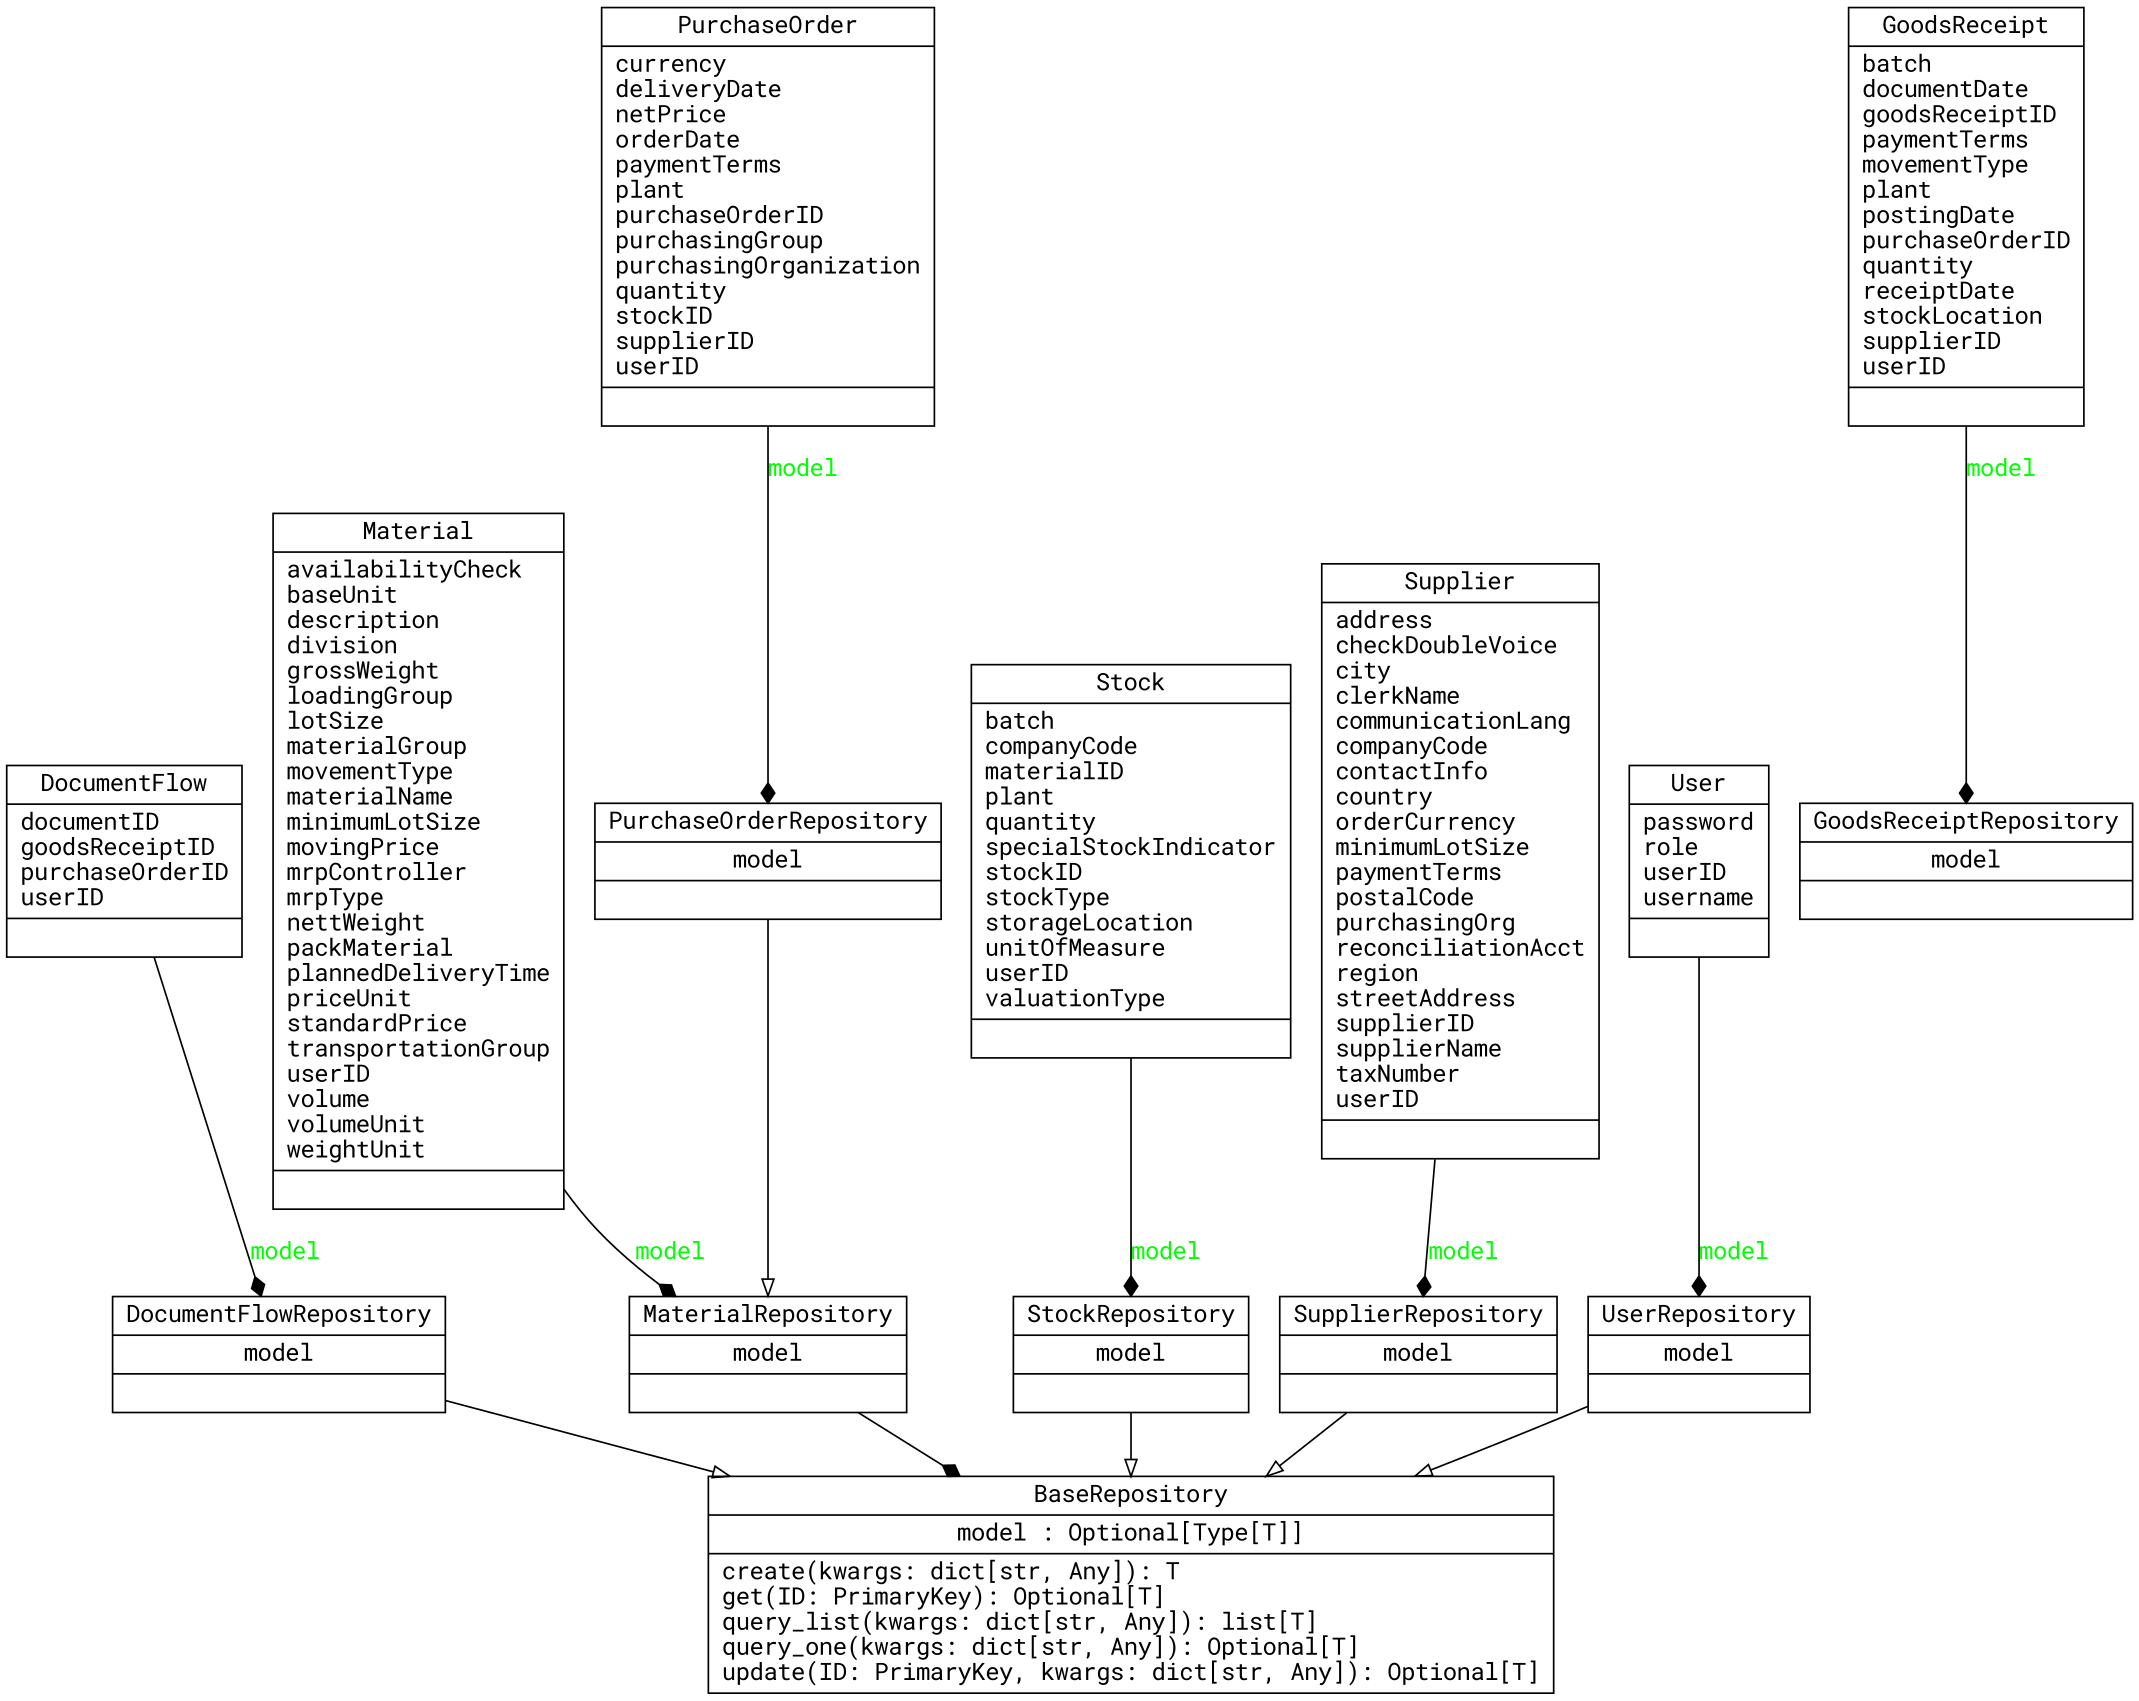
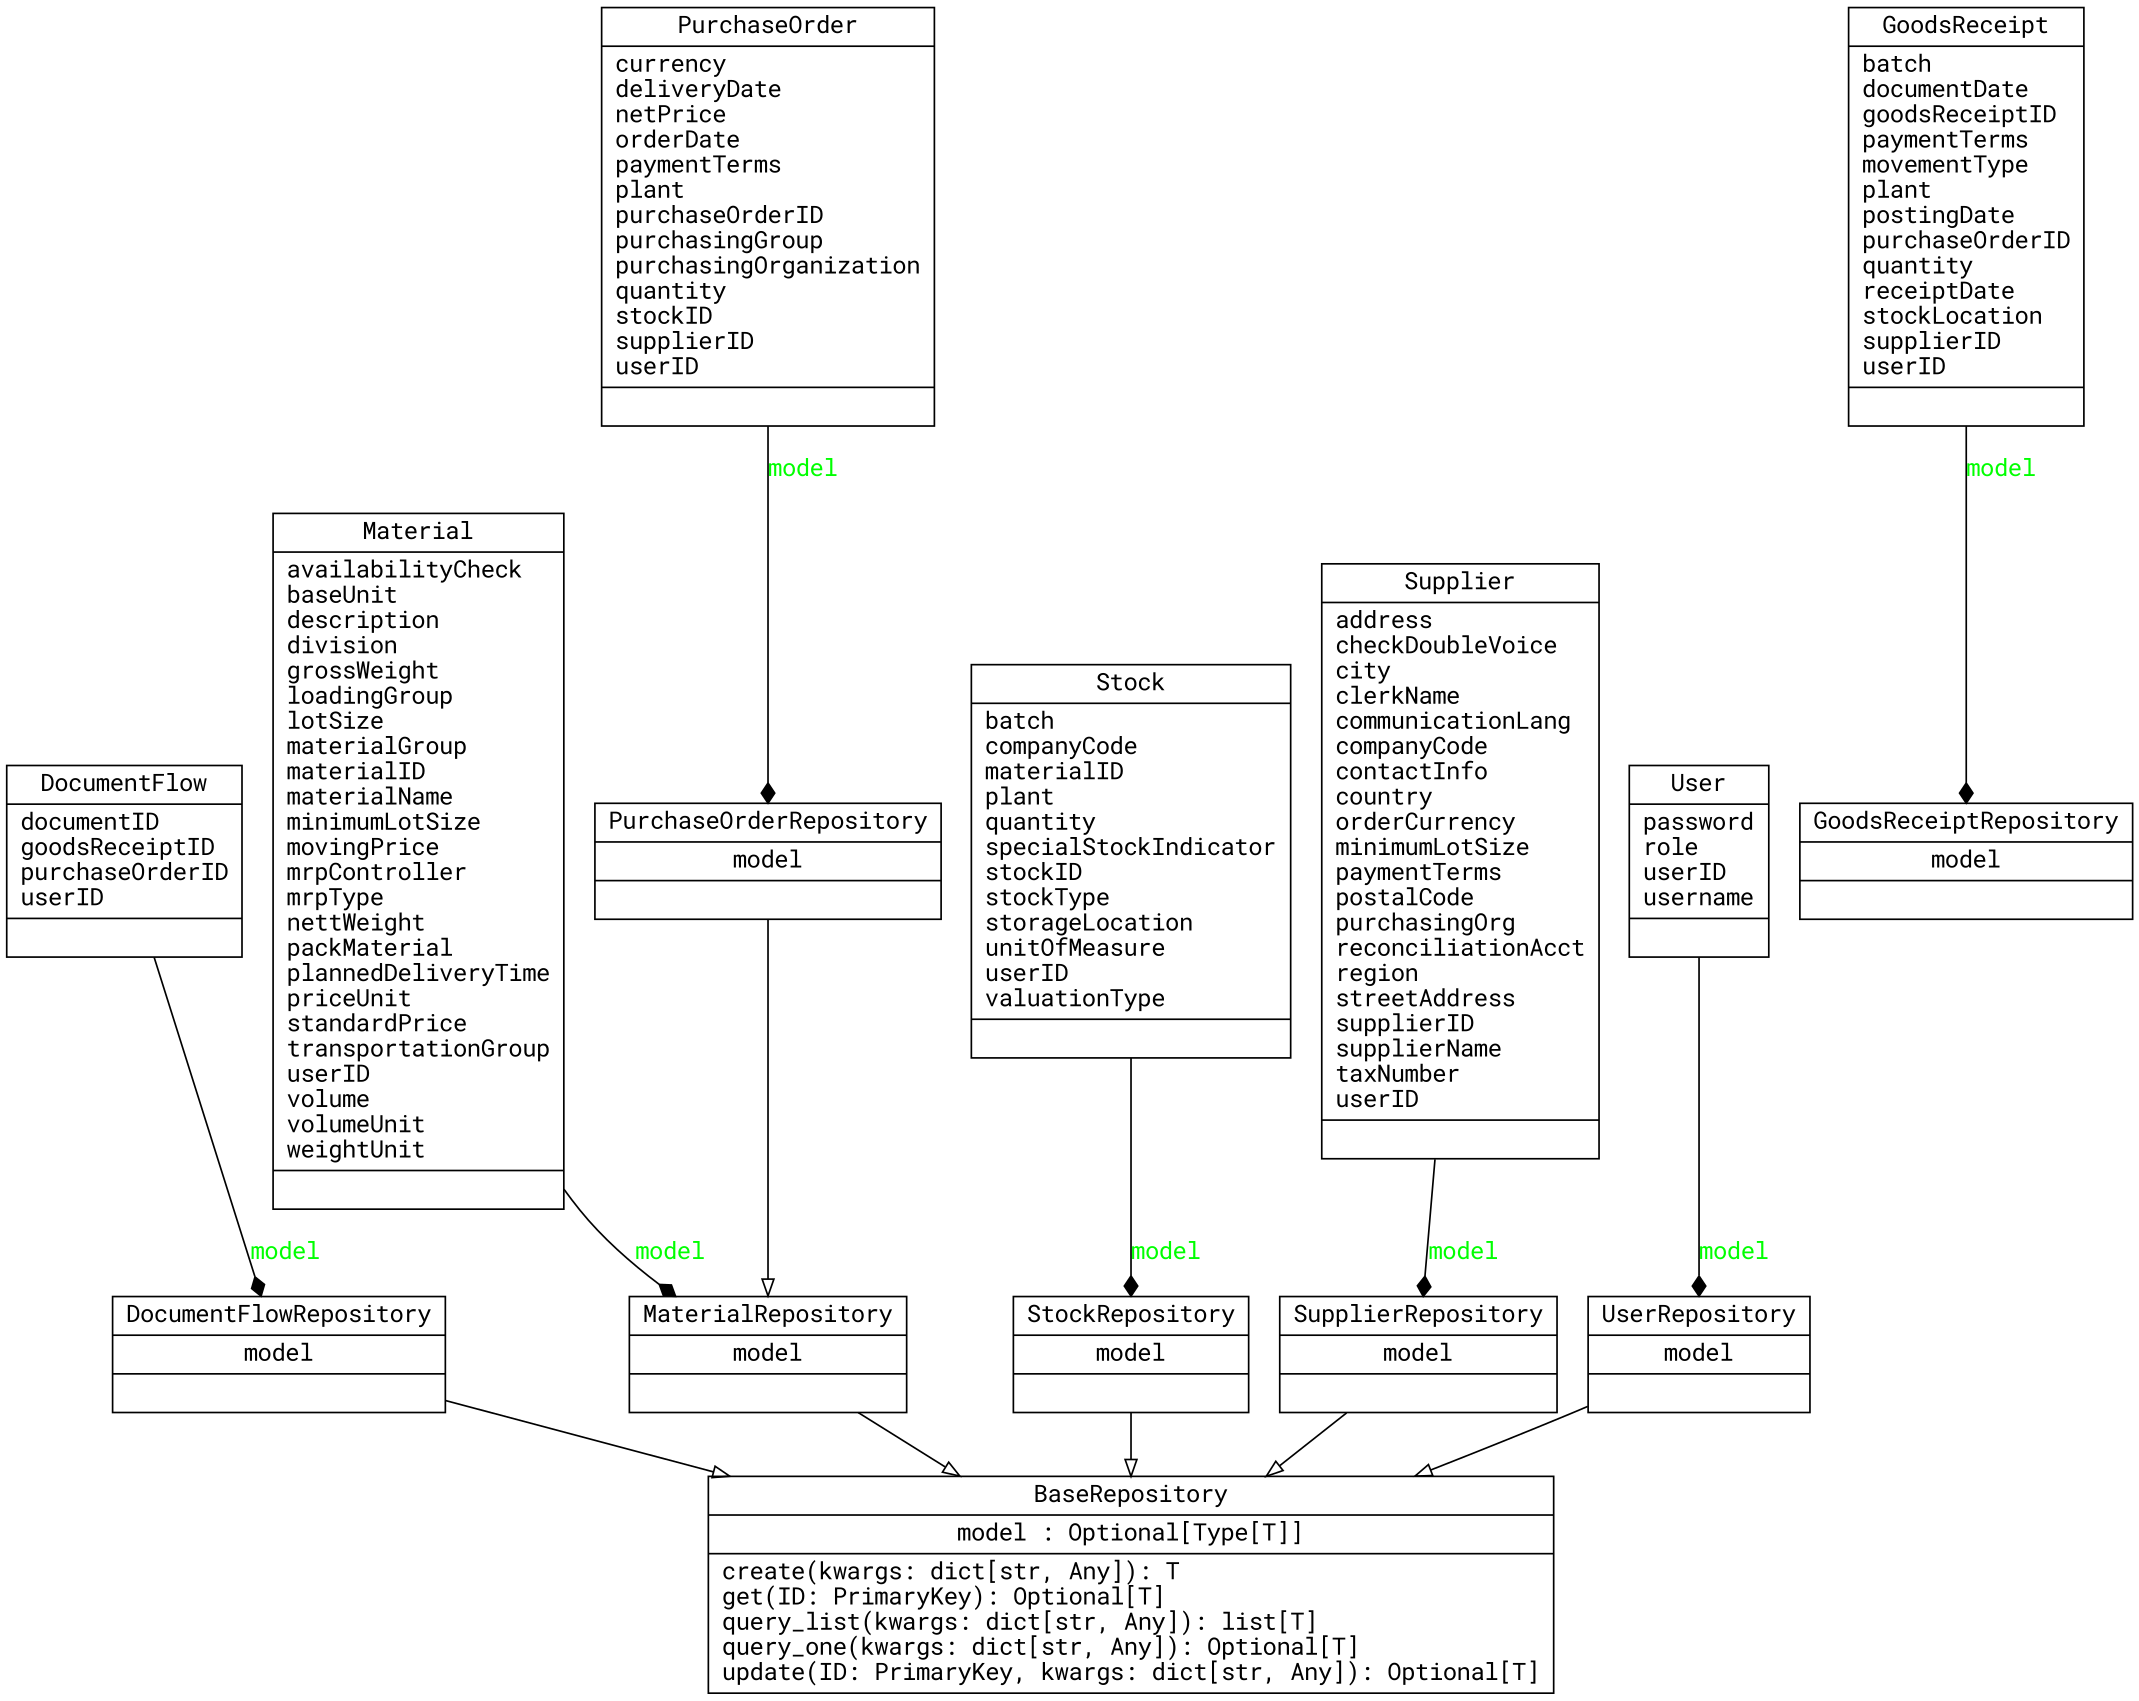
node "Material": text "movementType" -> "materialID"
edge "MaterialRepository" -> "BaseRepository": arrowhead diamond -> empty
